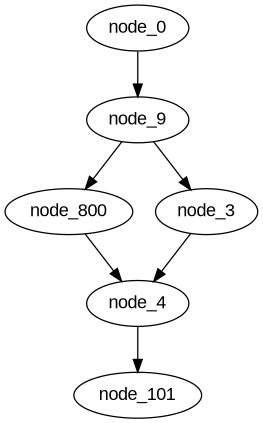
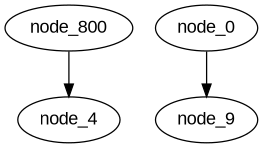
edge "node_9" -> "node_800": removed
node "node_3": removed
node "node_101": removed
